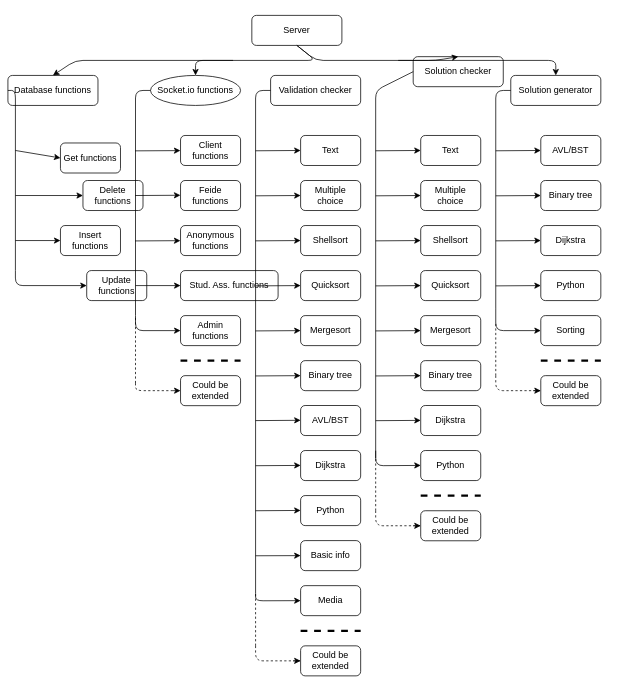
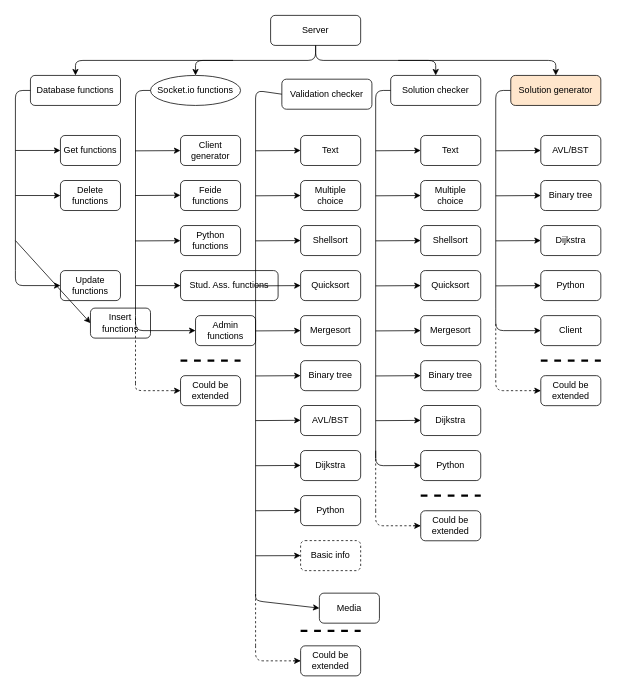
node "Server": moved (297, 30) -> (315, 30)
node "Solution checker": moved (458, 72) -> (435, 90)
node "Database functions": moved (53, 90) -> (75, 90)
node "Validation checker": moved (315, 90) -> (327, 94)
node "Solution generator": fillcolor #ffffff -> #ffe6cc
node "Client functions": label "Client functions" -> "Client generator"
node "Get functions": moved (90, 158) -> (90, 150)
node "Delete functions": moved (113, 195) -> (90, 195)
node "Insert functions": moved (90, 240) -> (120, 323)
node "Anonymous functions": label "Anonymous functions" -> "Python functions"
node "Update functions": moved (117, 285) -> (90, 285)
node "Admin functions": moved (210, 330) -> (225, 330)
node "Sorting": label "Sorting" -> "Client"
node "Basic info": style solid -> dashed
node "Media": moved (330, 600) -> (349, 608)
